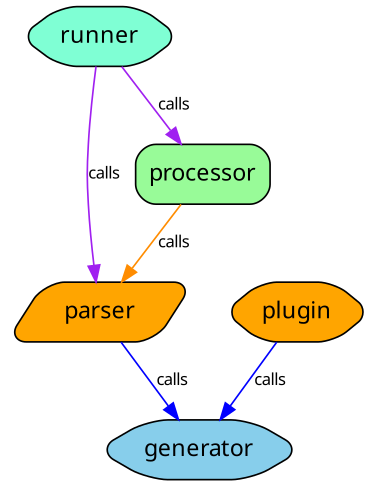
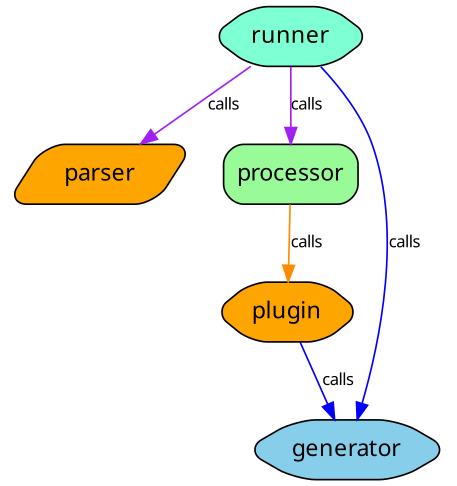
edge "processor" -> "parser": now "processor" -> "plugin"
edge "parser" -> "generator": now "runner" -> "generator"
